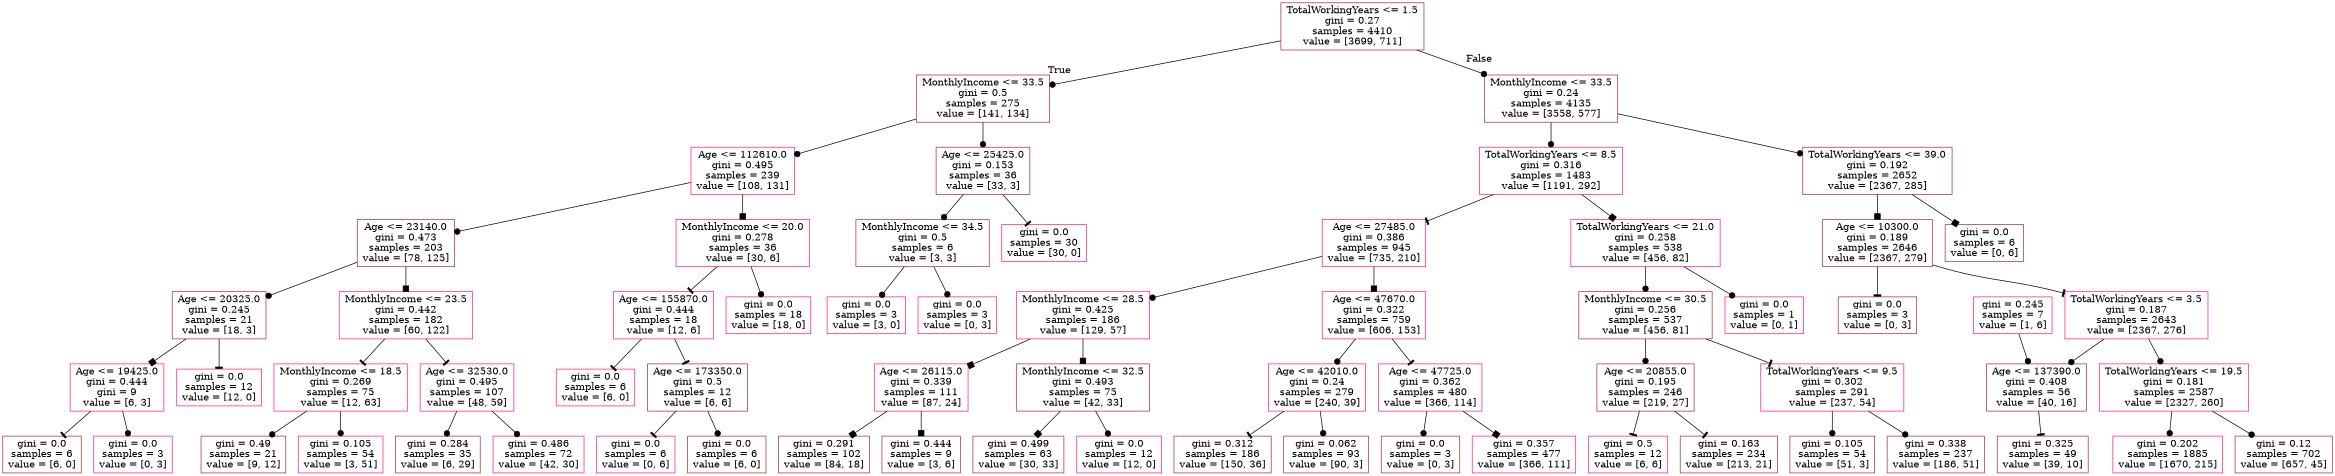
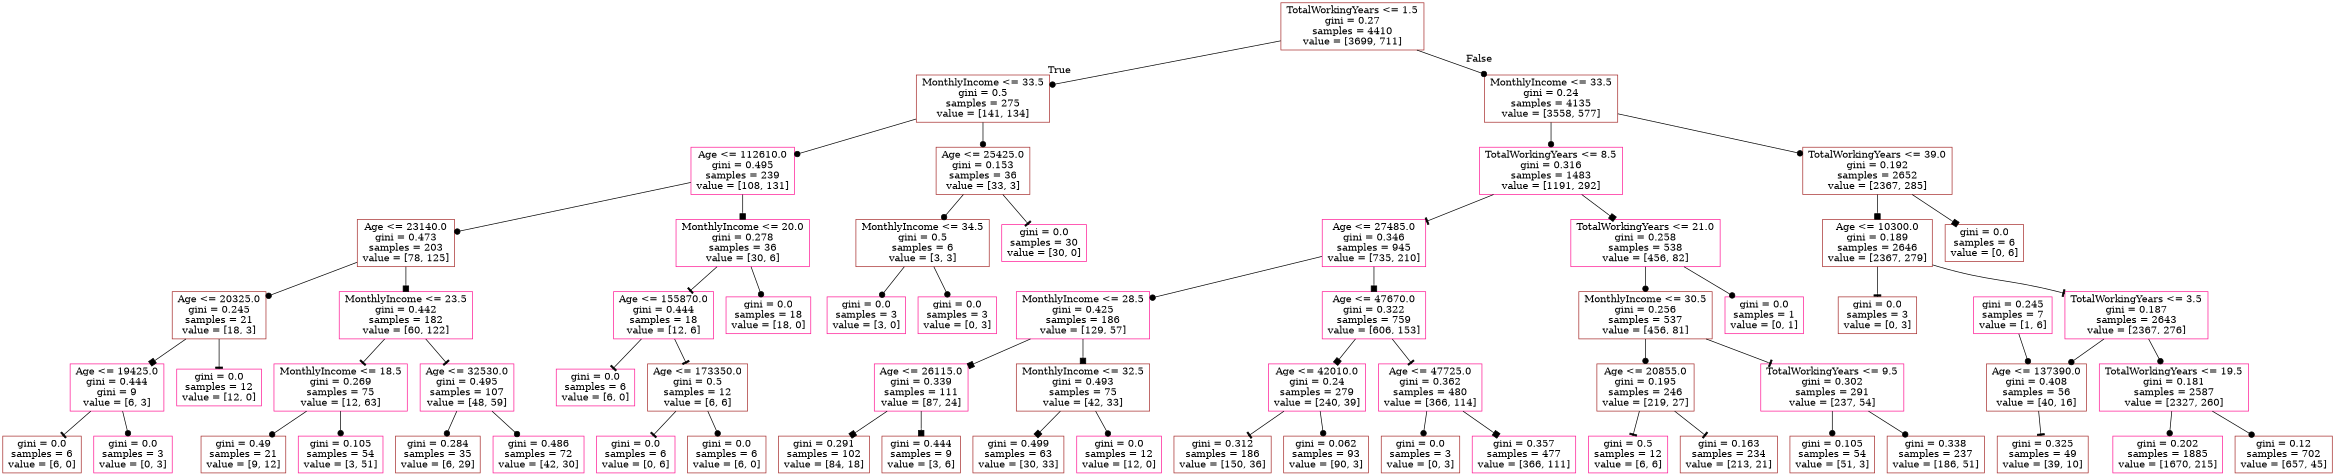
node "Age <= 27485.0 gini = 0.386 samples = 945 value = [735, 210]": label "Age <= 27485.0 gini = 0.386 samples = 945 value = [735, 210]" -> "Age <= 27485.0 gini = 0.346 samples = 945 value = [735, 210]"
edge "Age <= 47670.0 gini = 0.322 samples = 759 value = [606, 153]" -> "Age <= 42010.0 gini = 0.24 samples = 279 value = [240, 39]": arrowhead dot -> box
